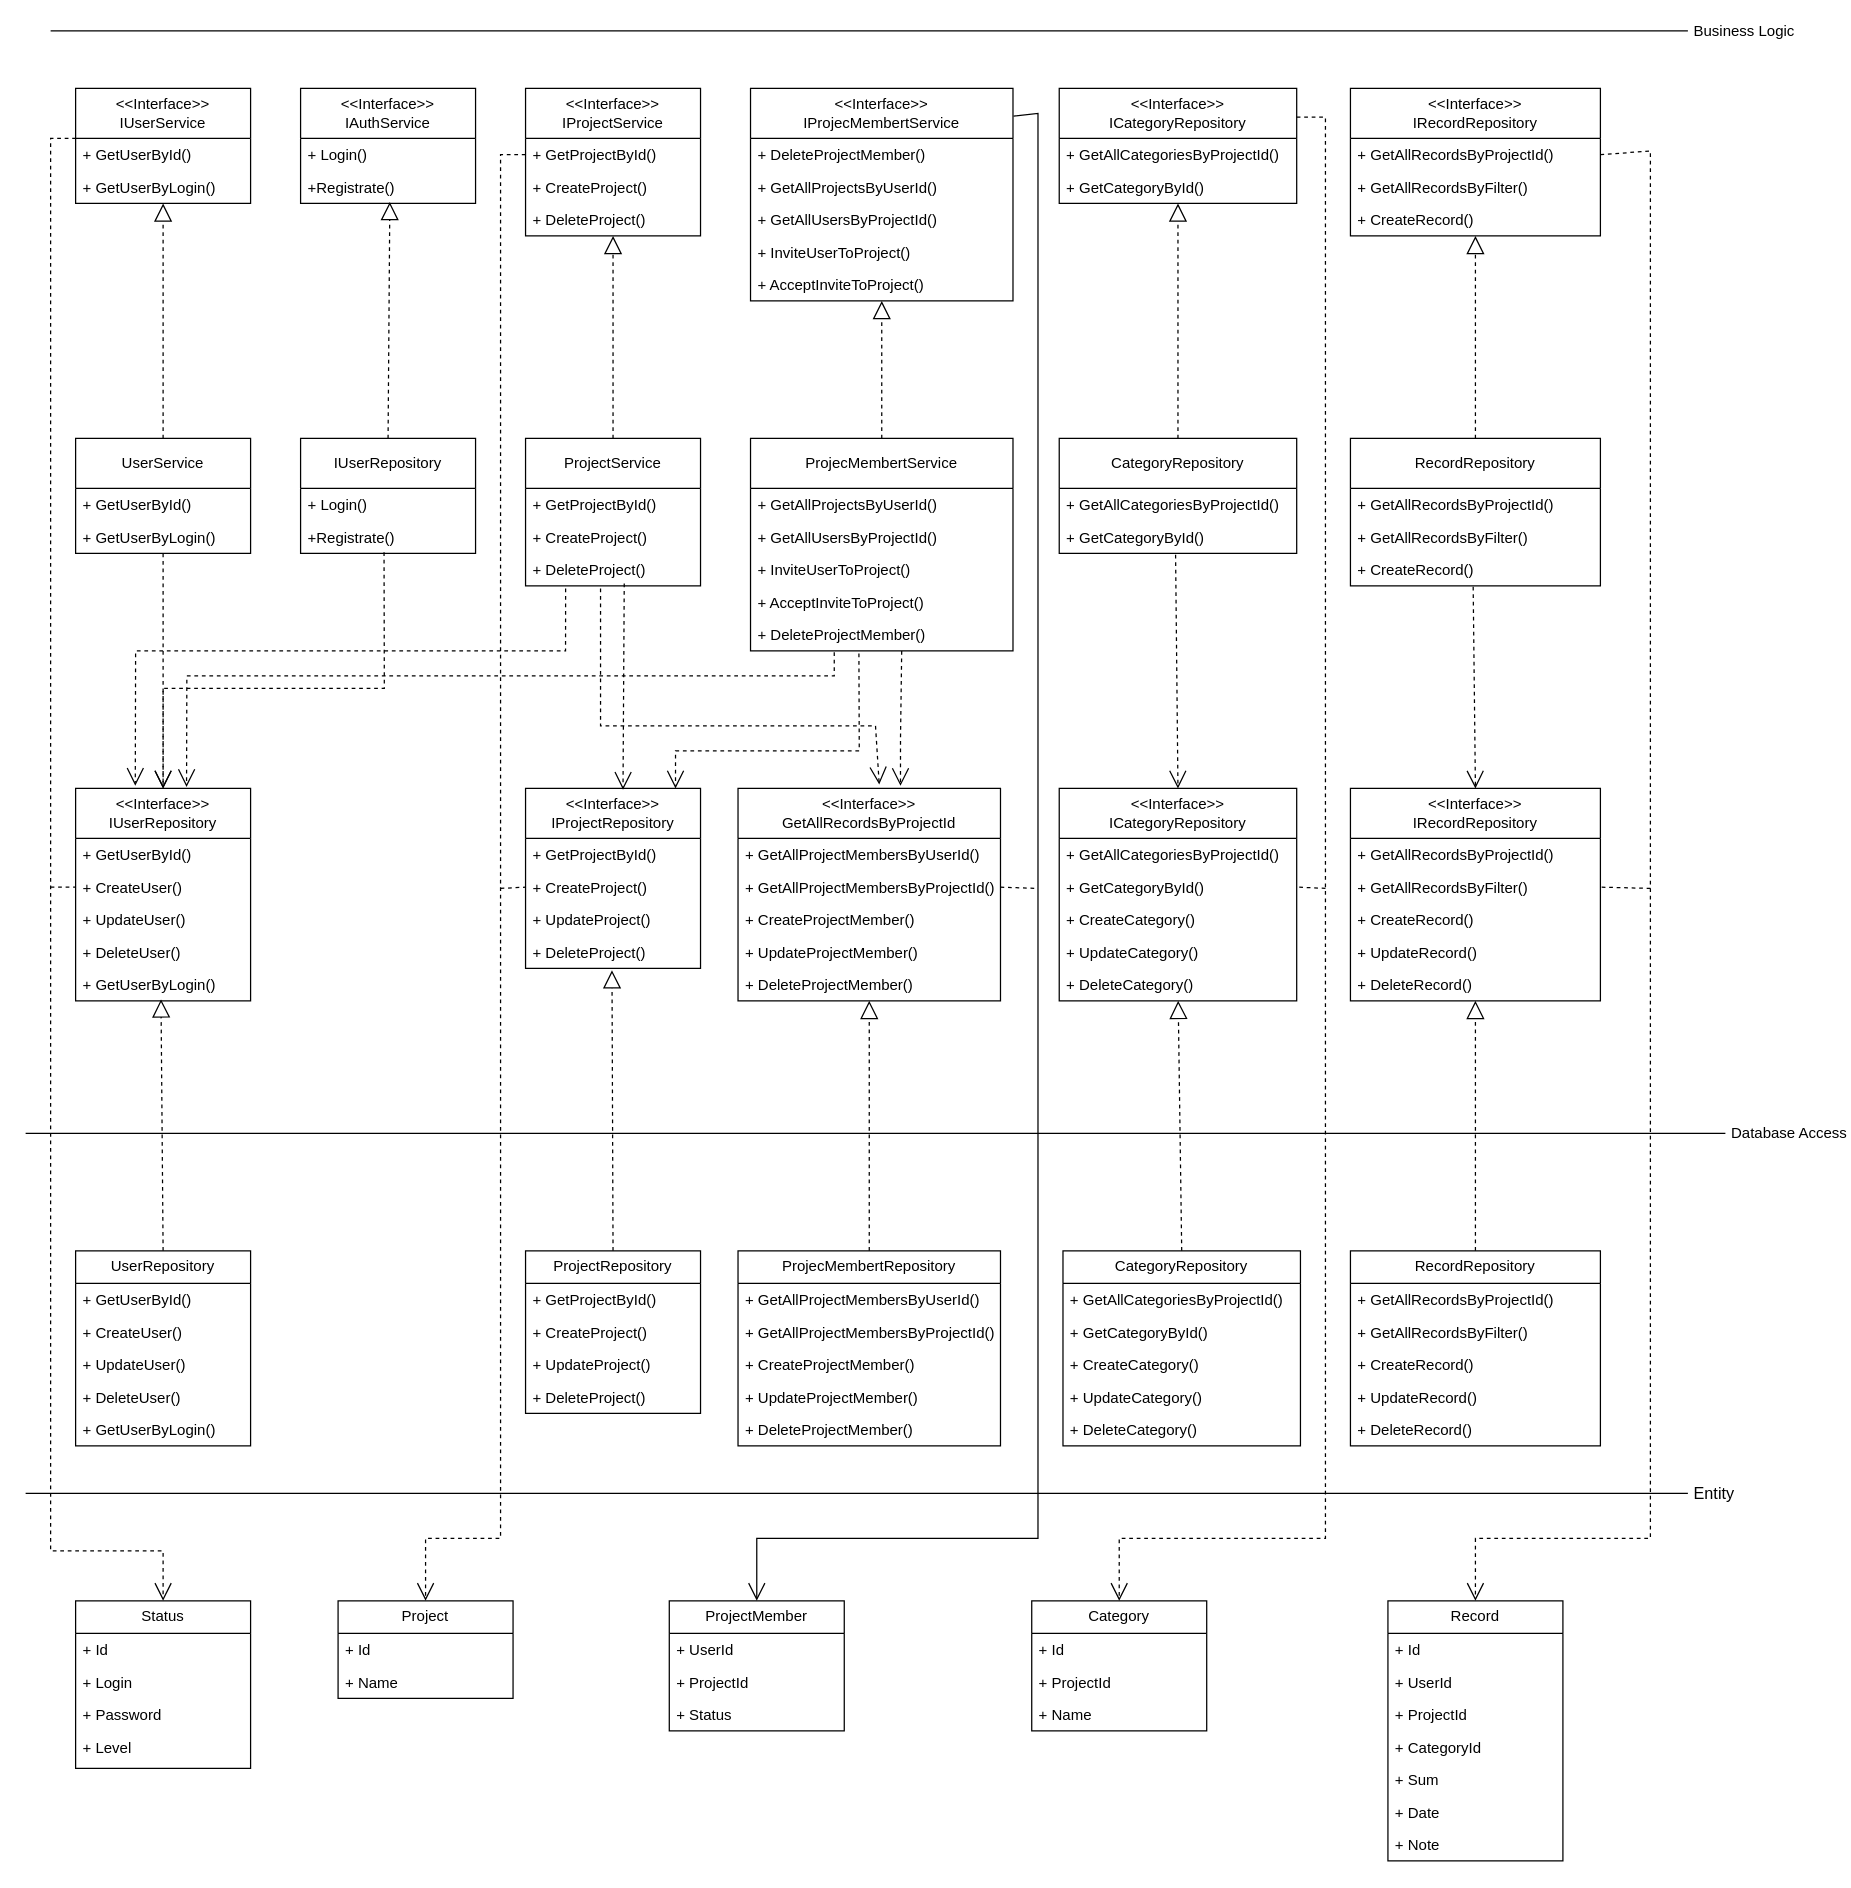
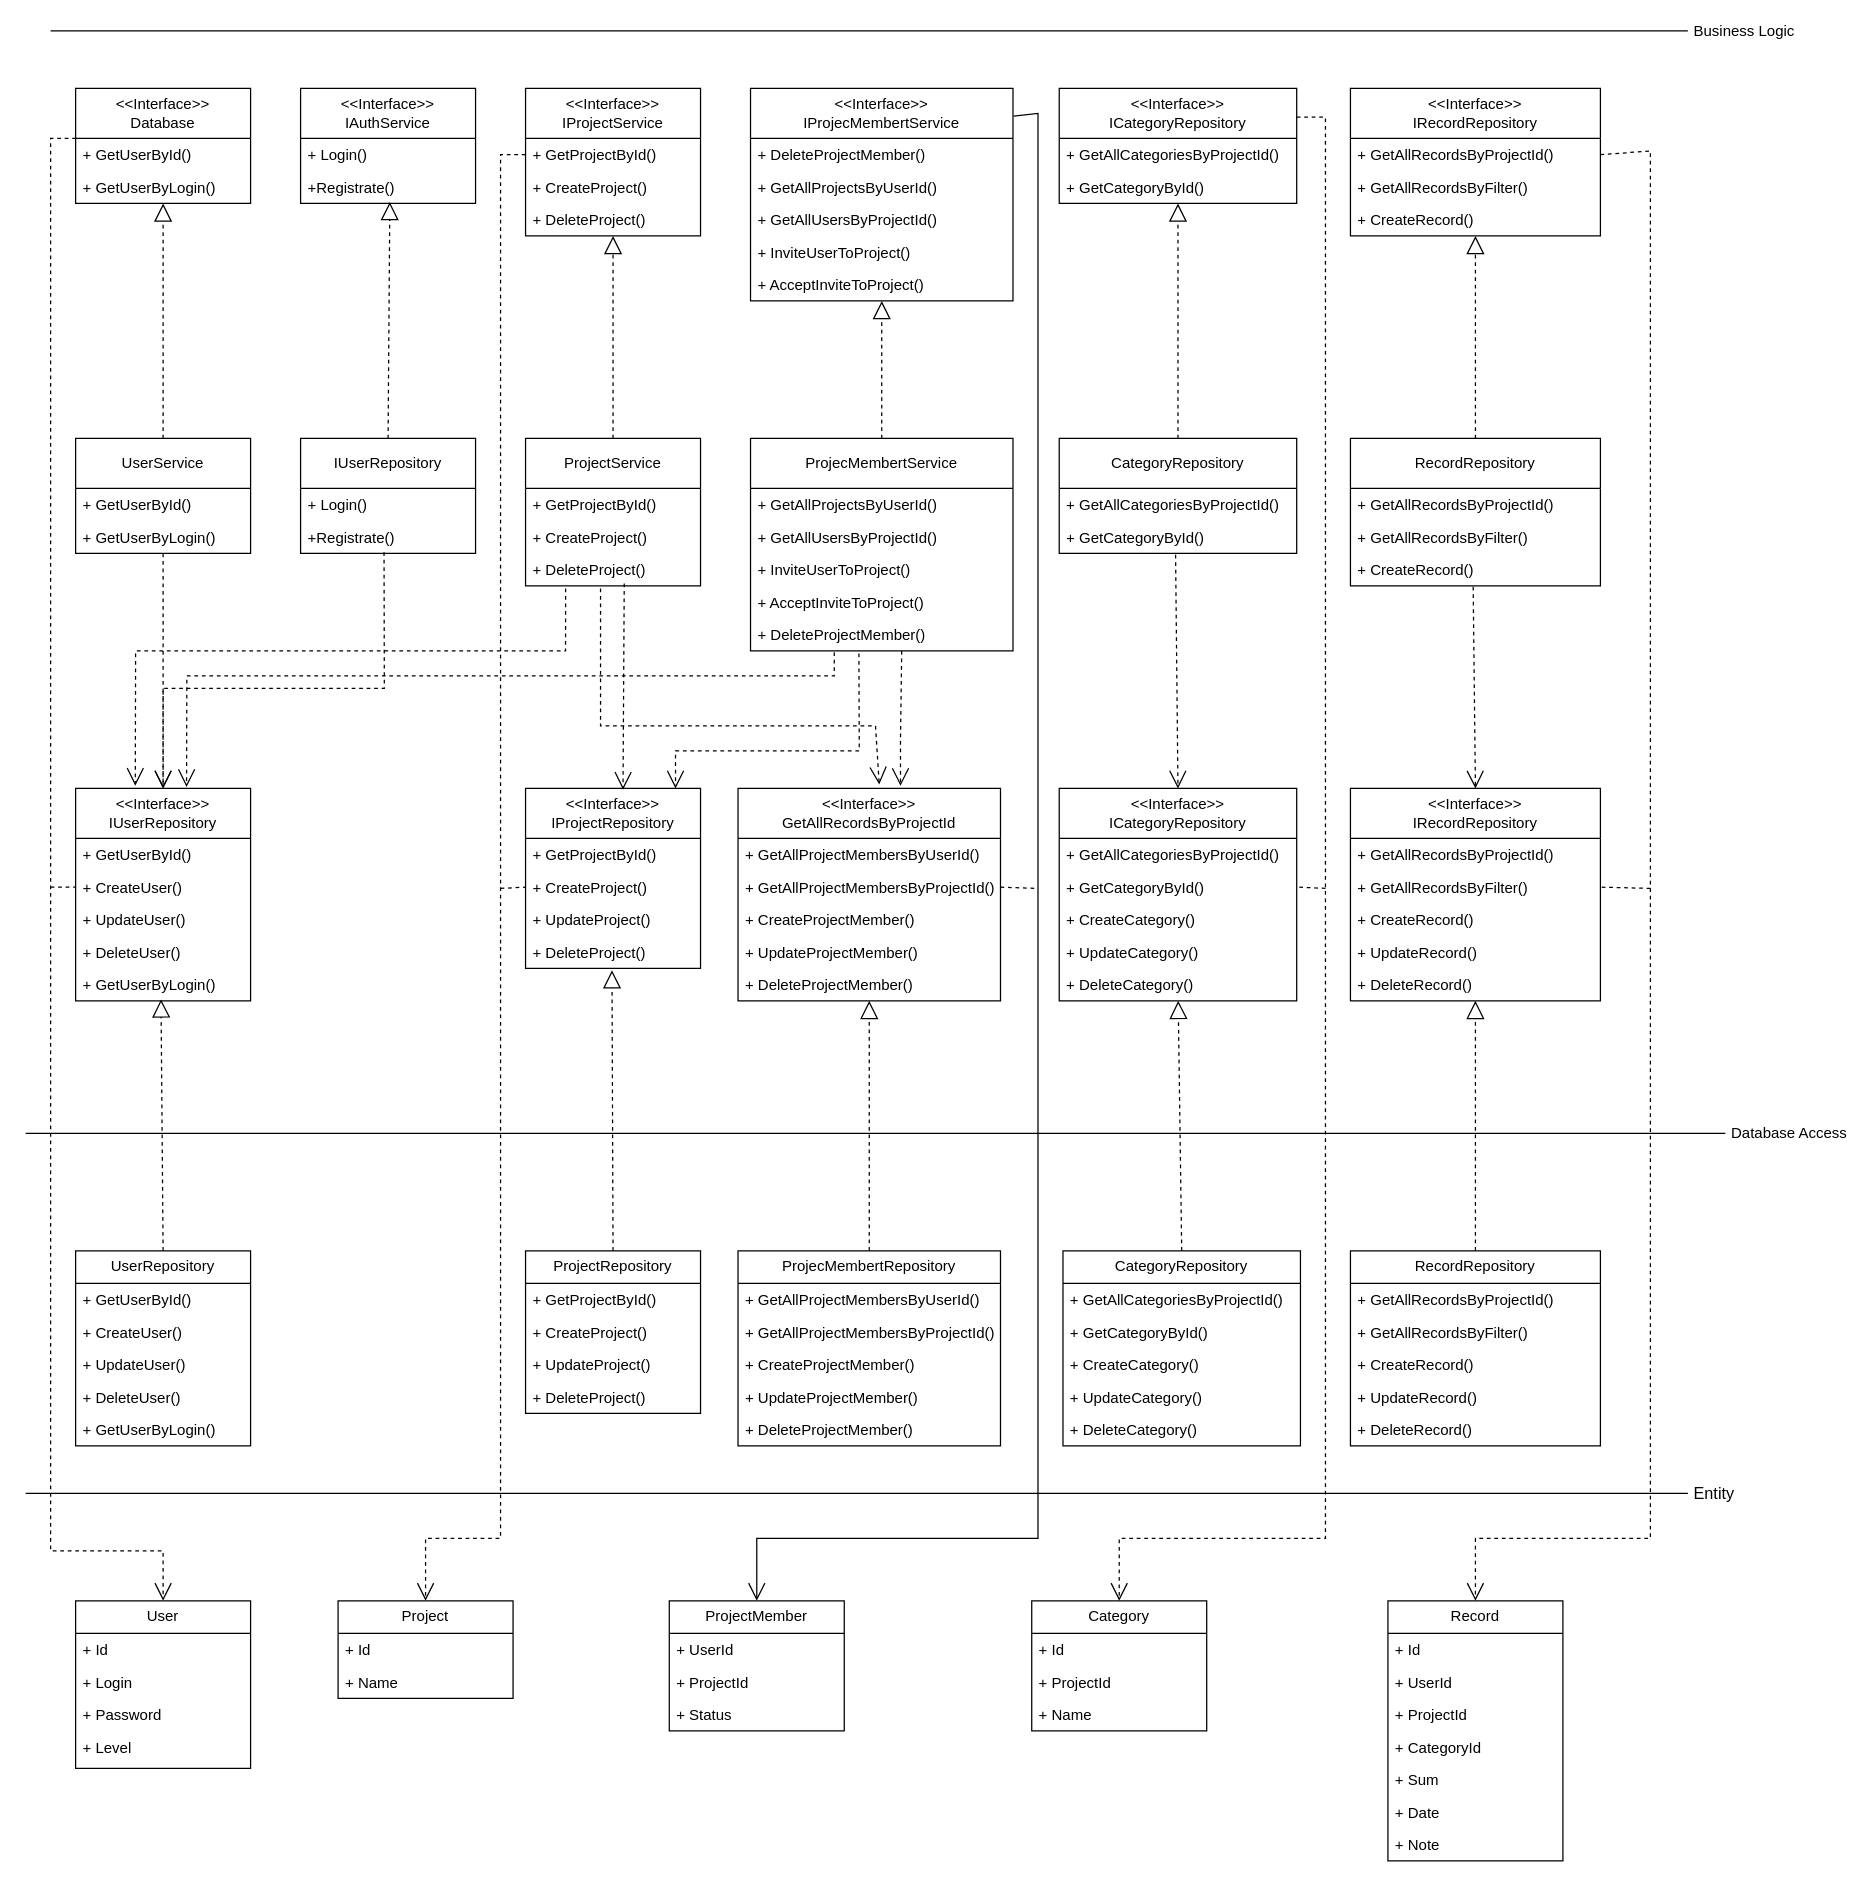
node "<<Interface>> IUserService": label "<<Interface>> IUserService" -> "<<Interface>> Database"
node "Status": label "Status" -> "User"
